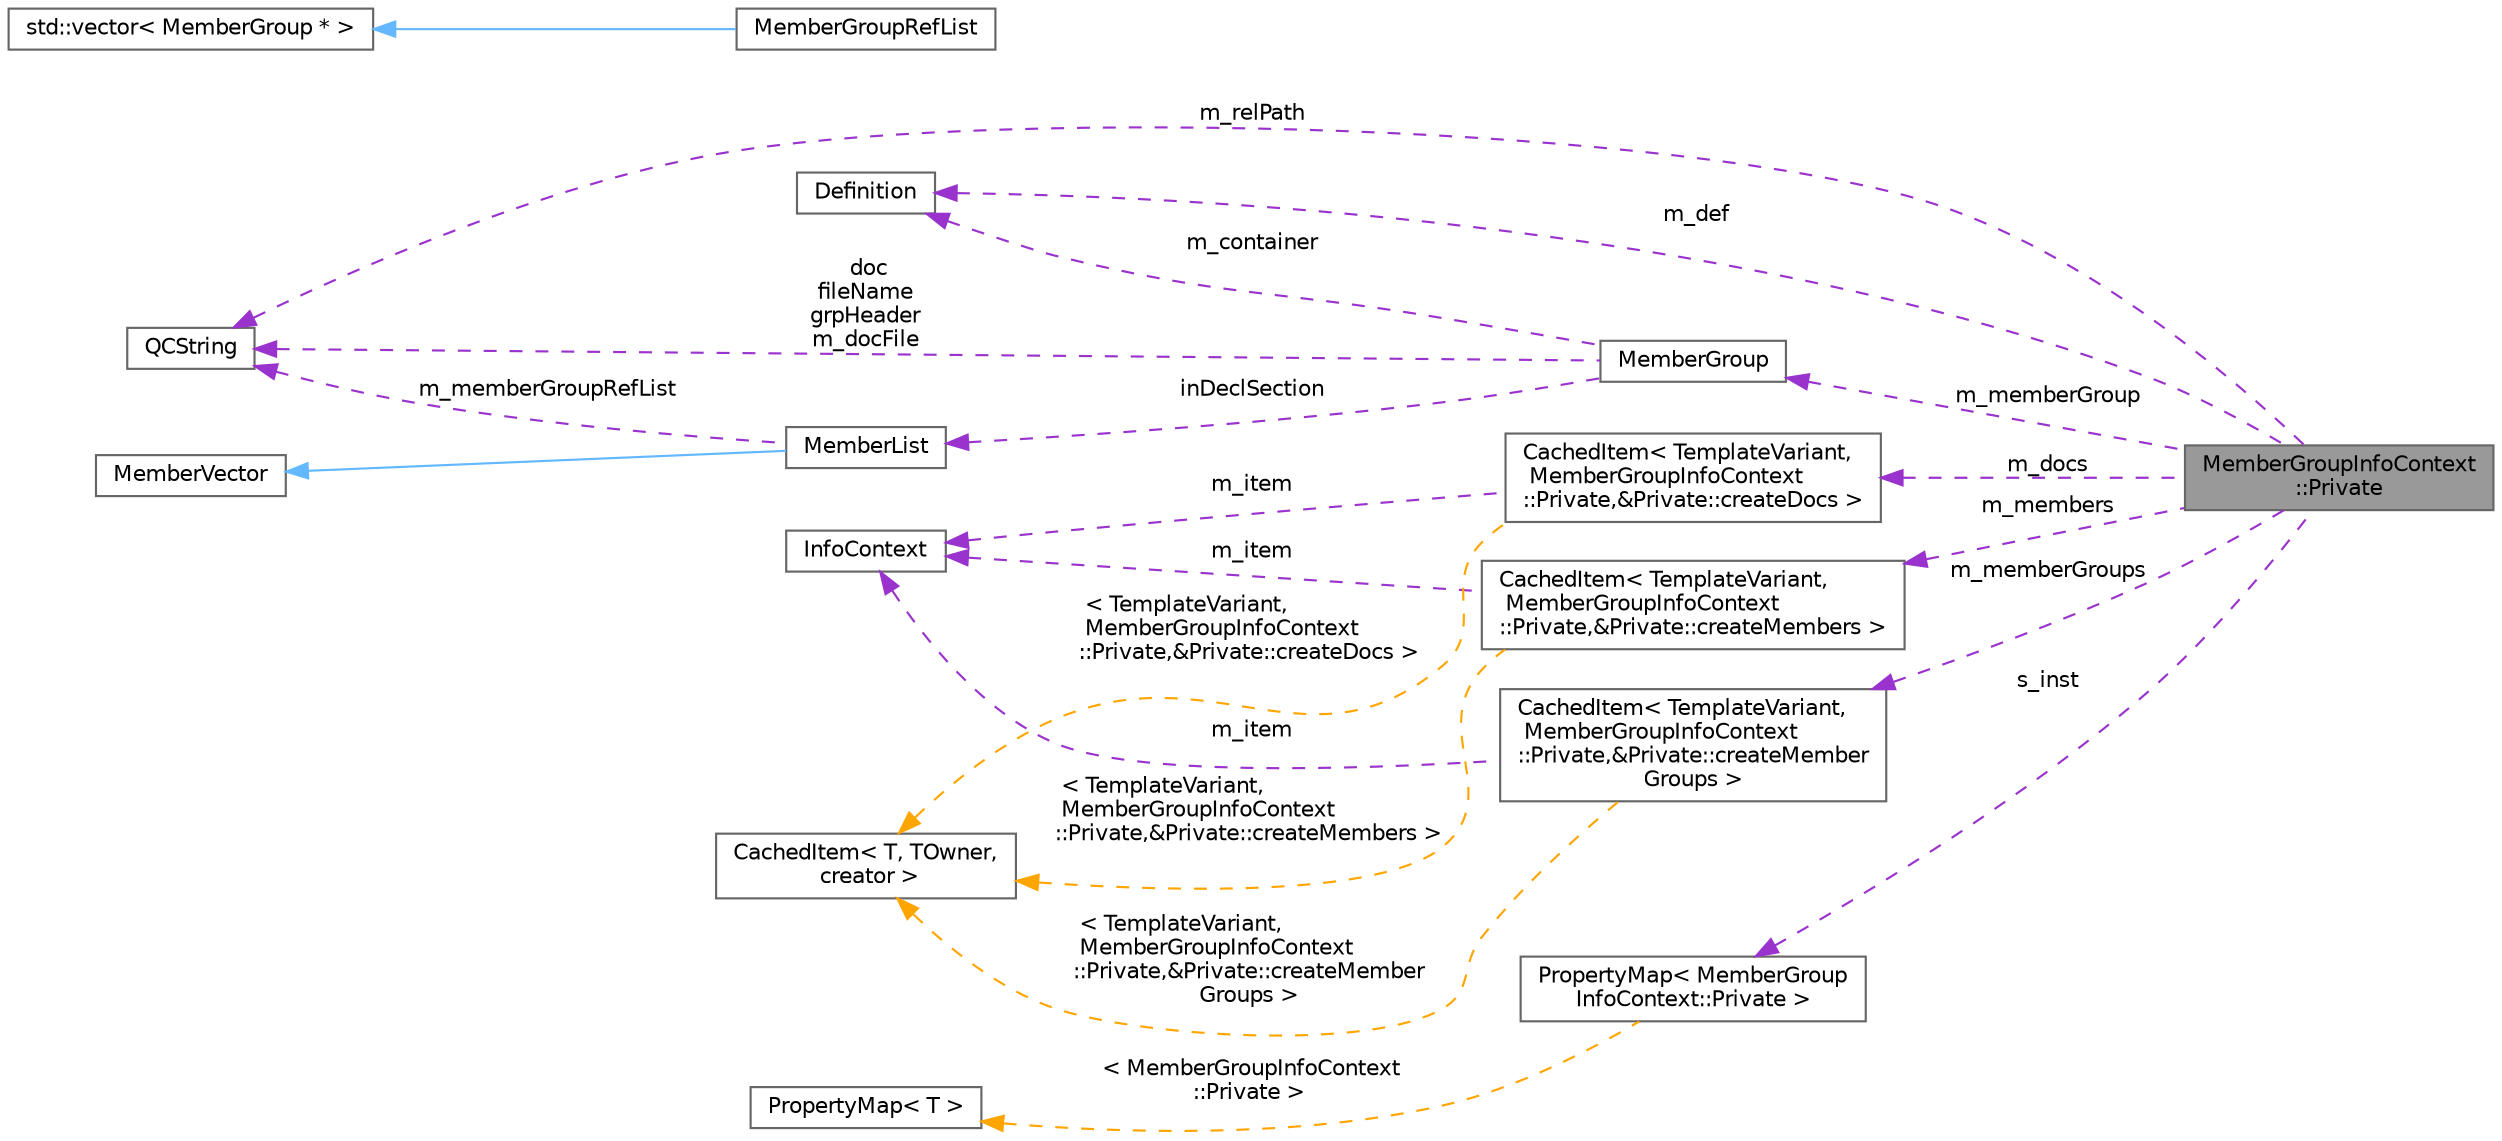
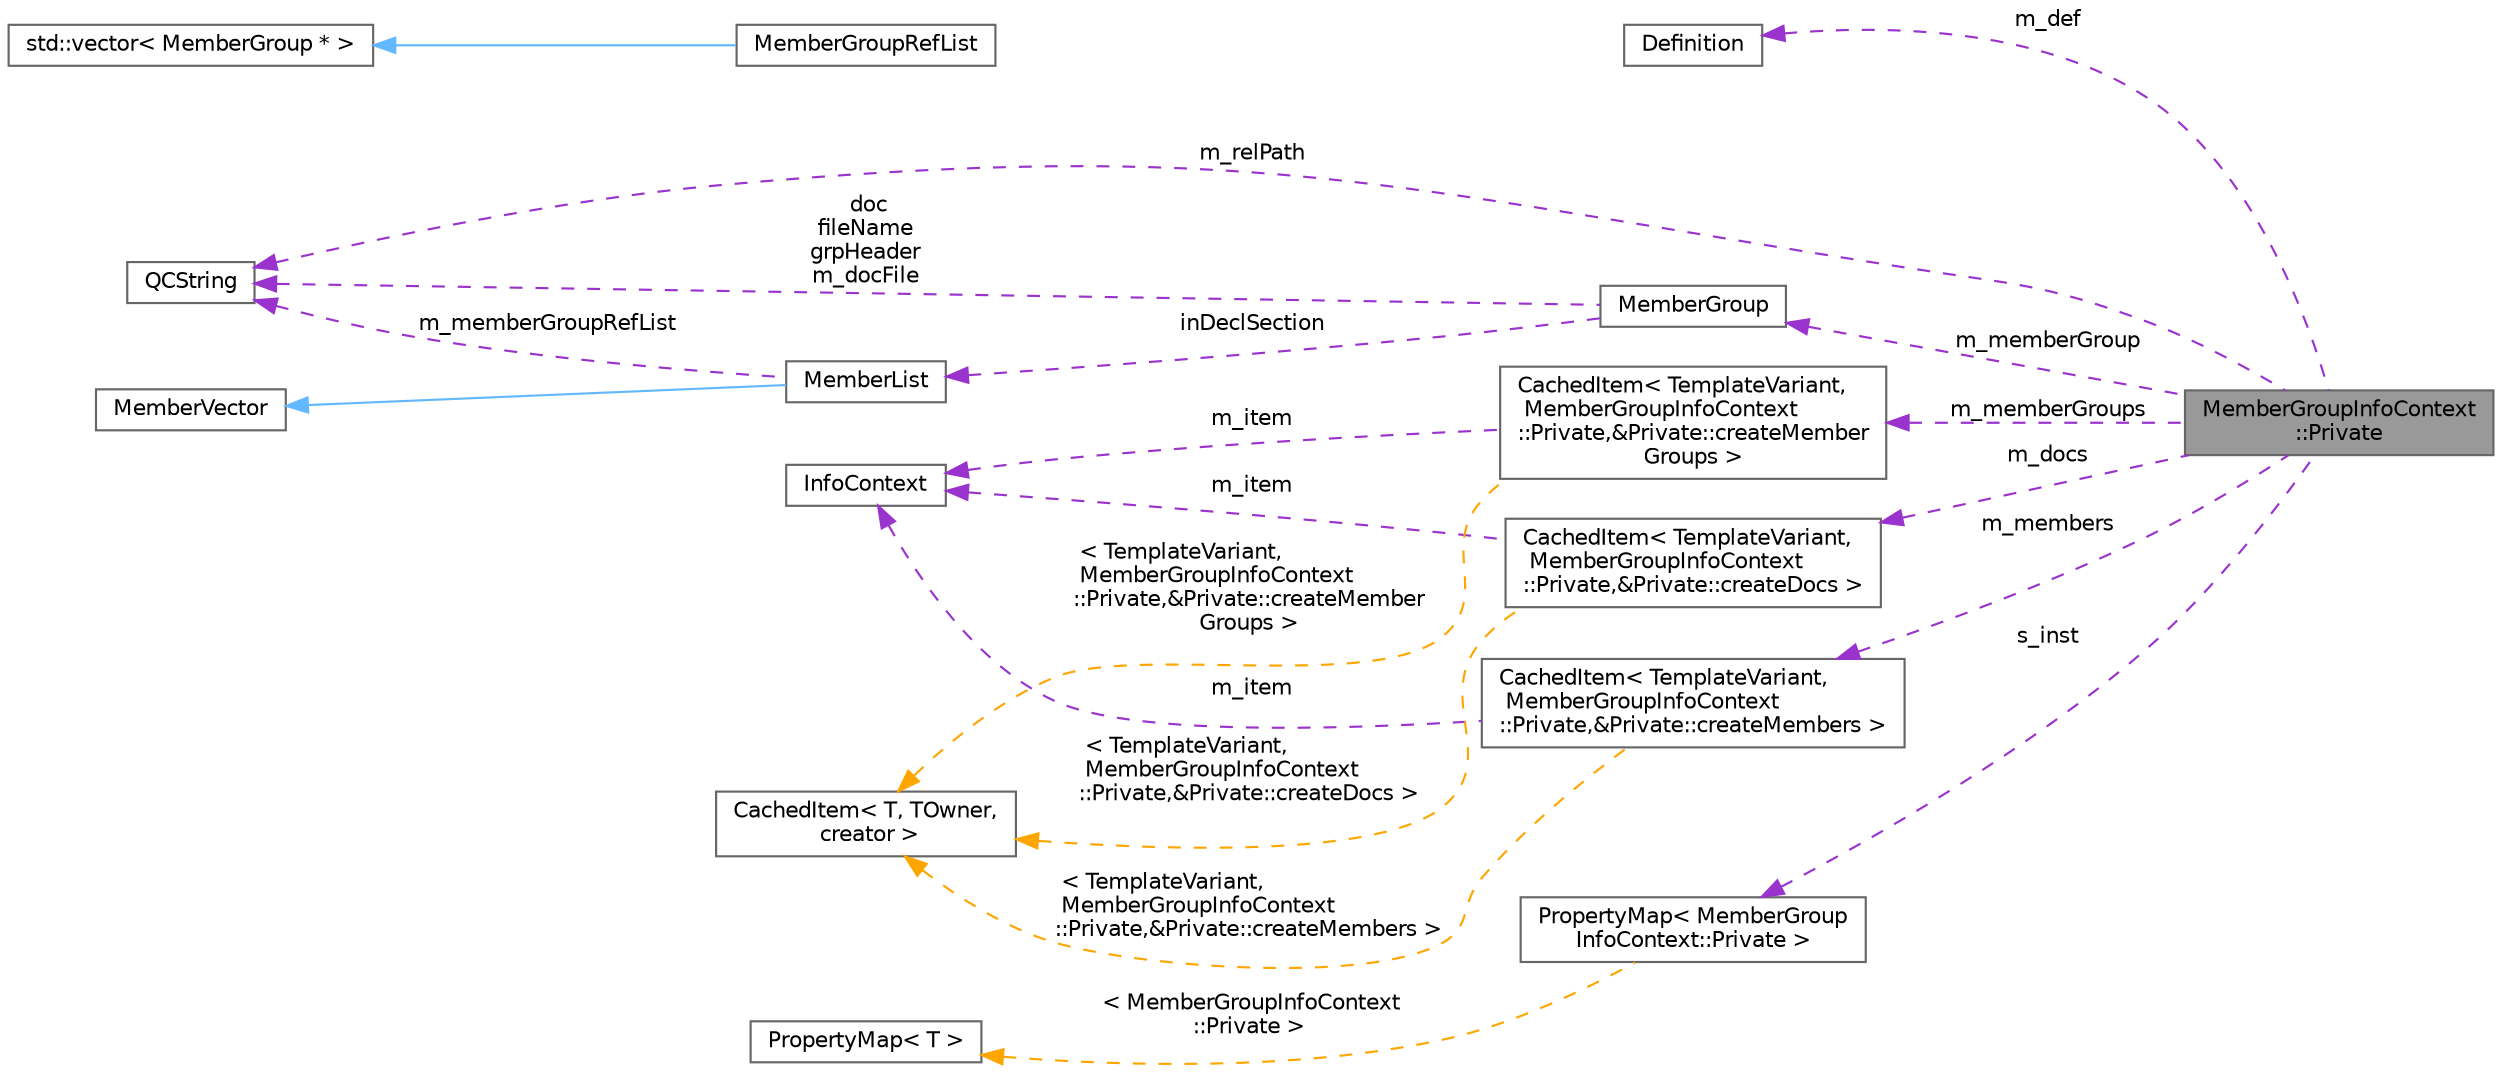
edge "MemberGroup" -> "Definition": removed, label "m_container"
